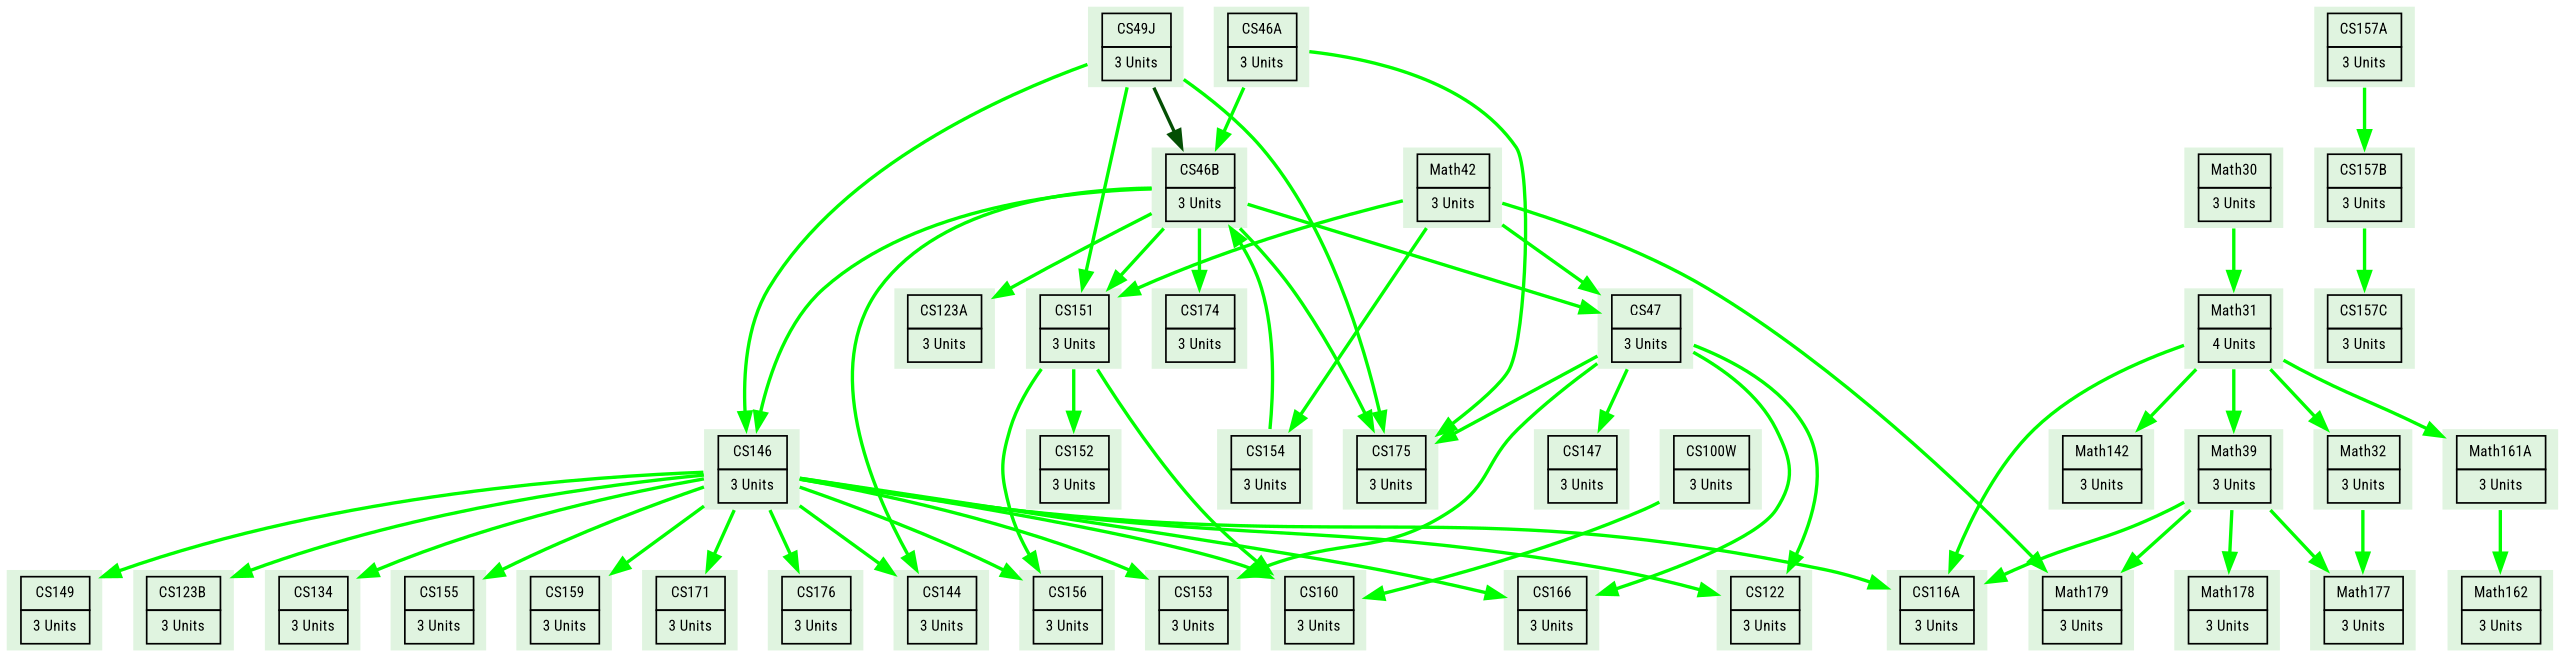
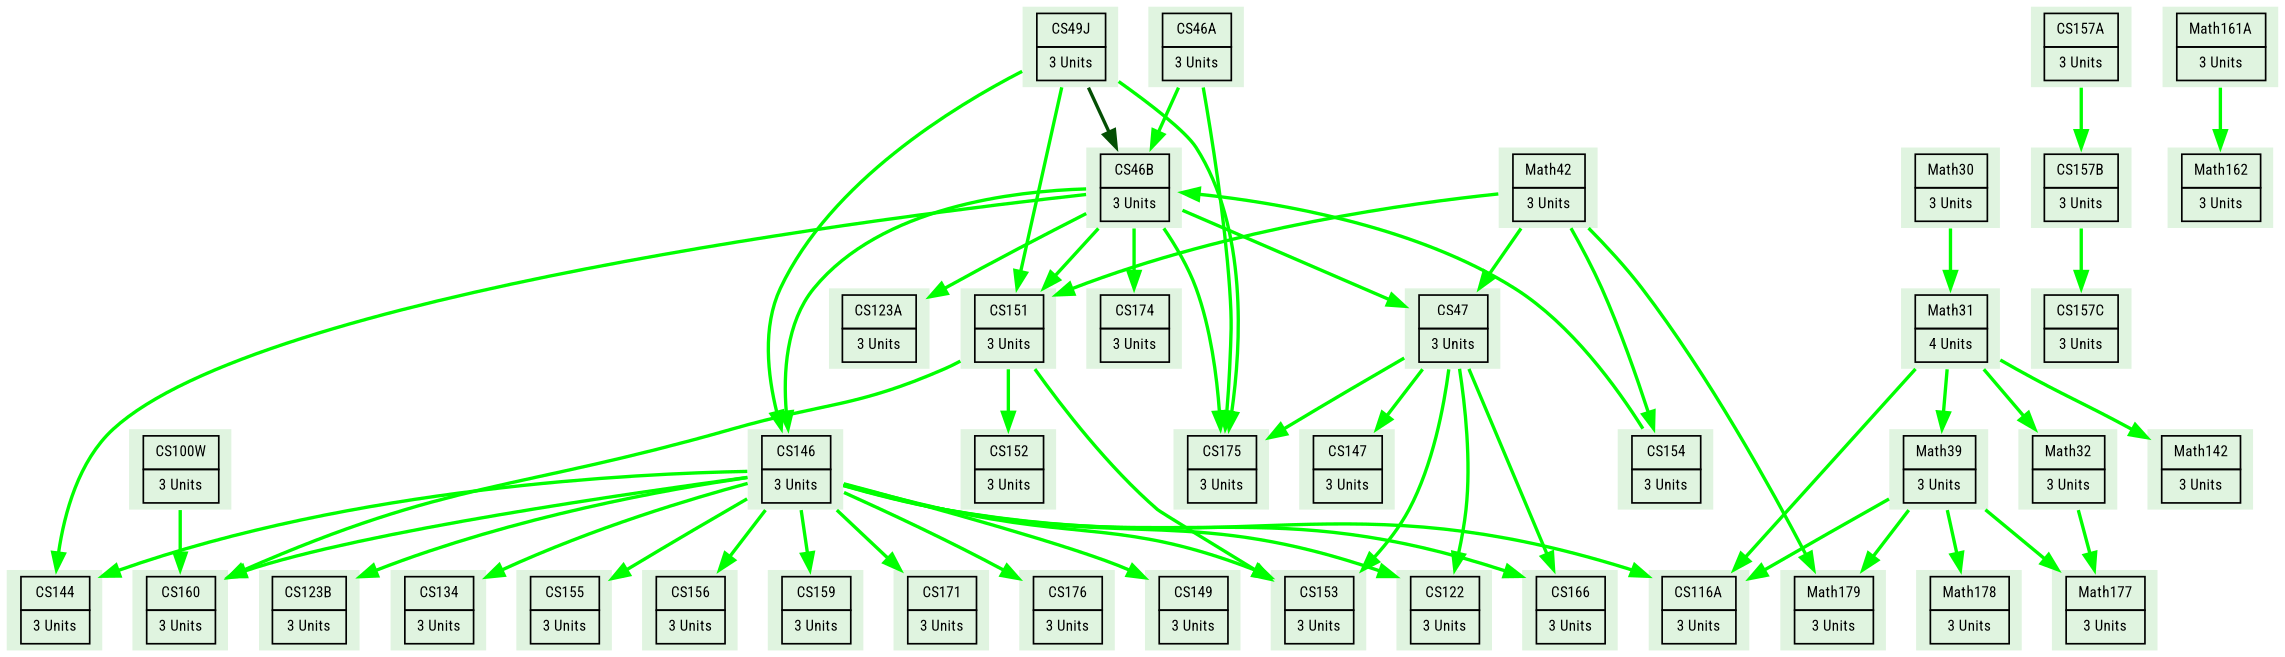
edge "Math31" -> "Math161A": removed
edge "CS151" -> "CS156": now "CS151" -> "CS153"
